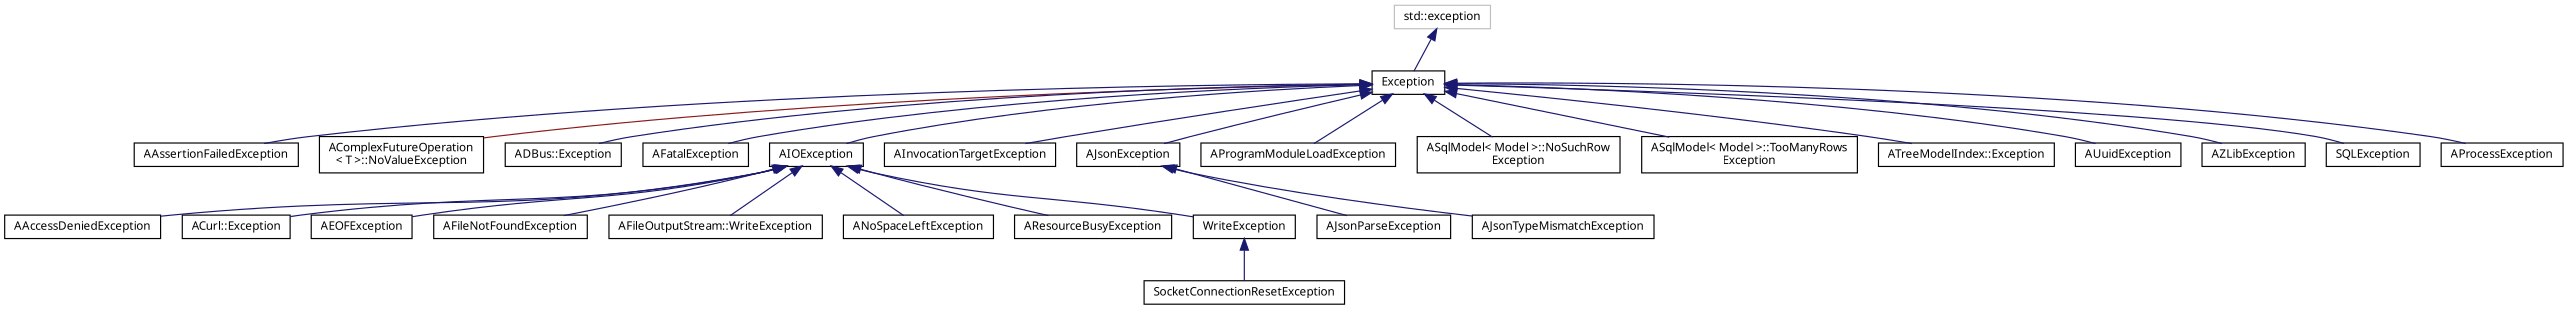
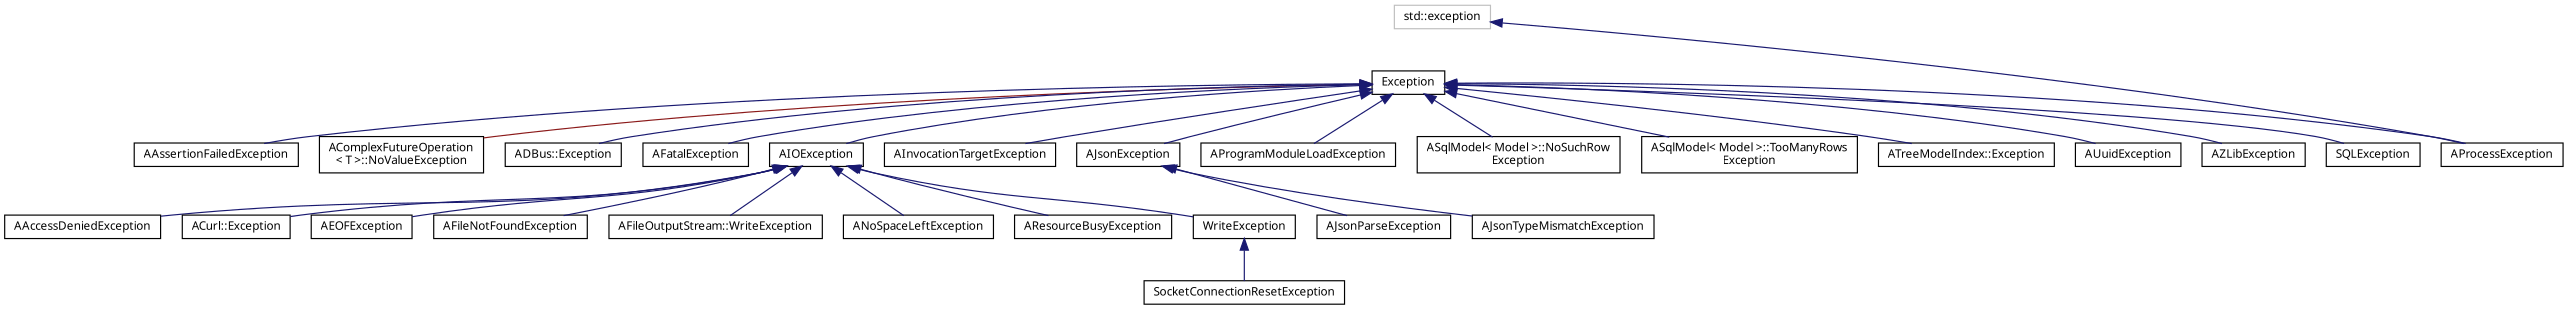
edge "Exception" -> "std::exception": now "AProcessException" -> "std::exception"
